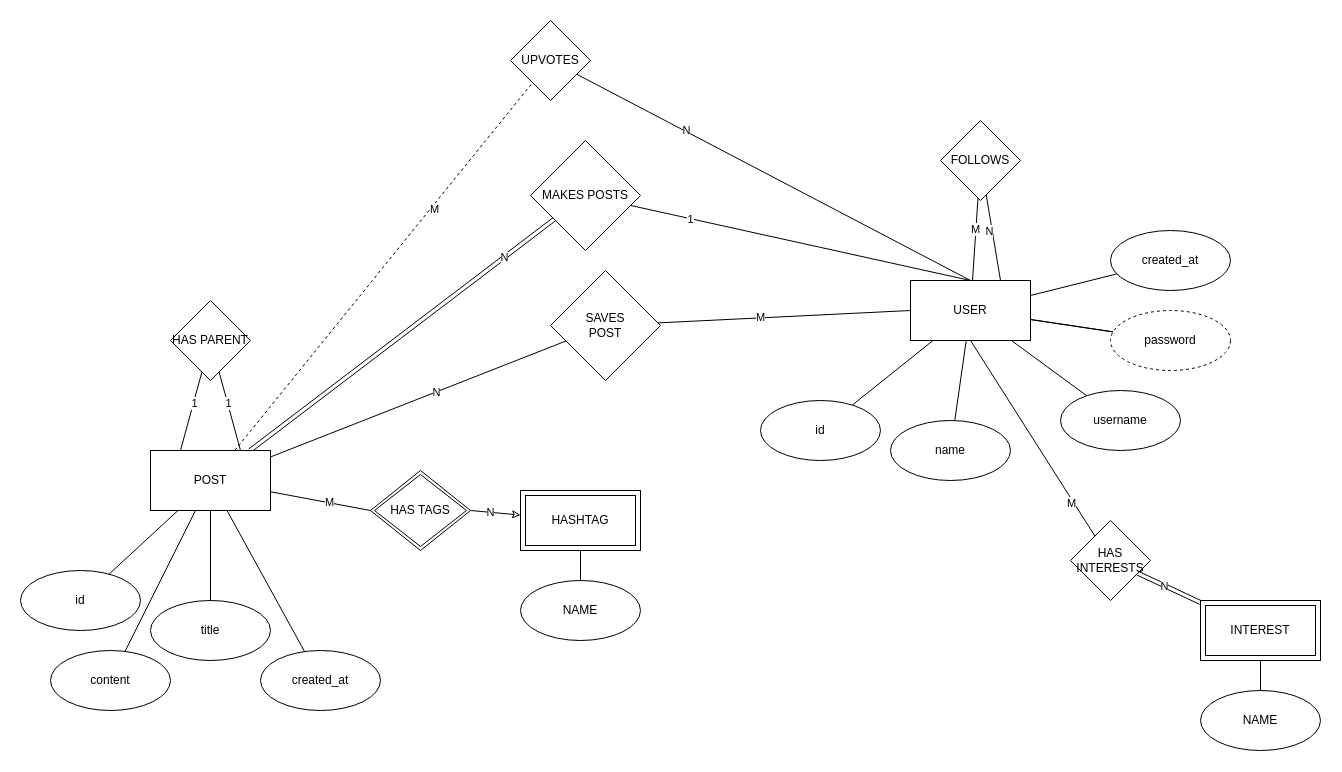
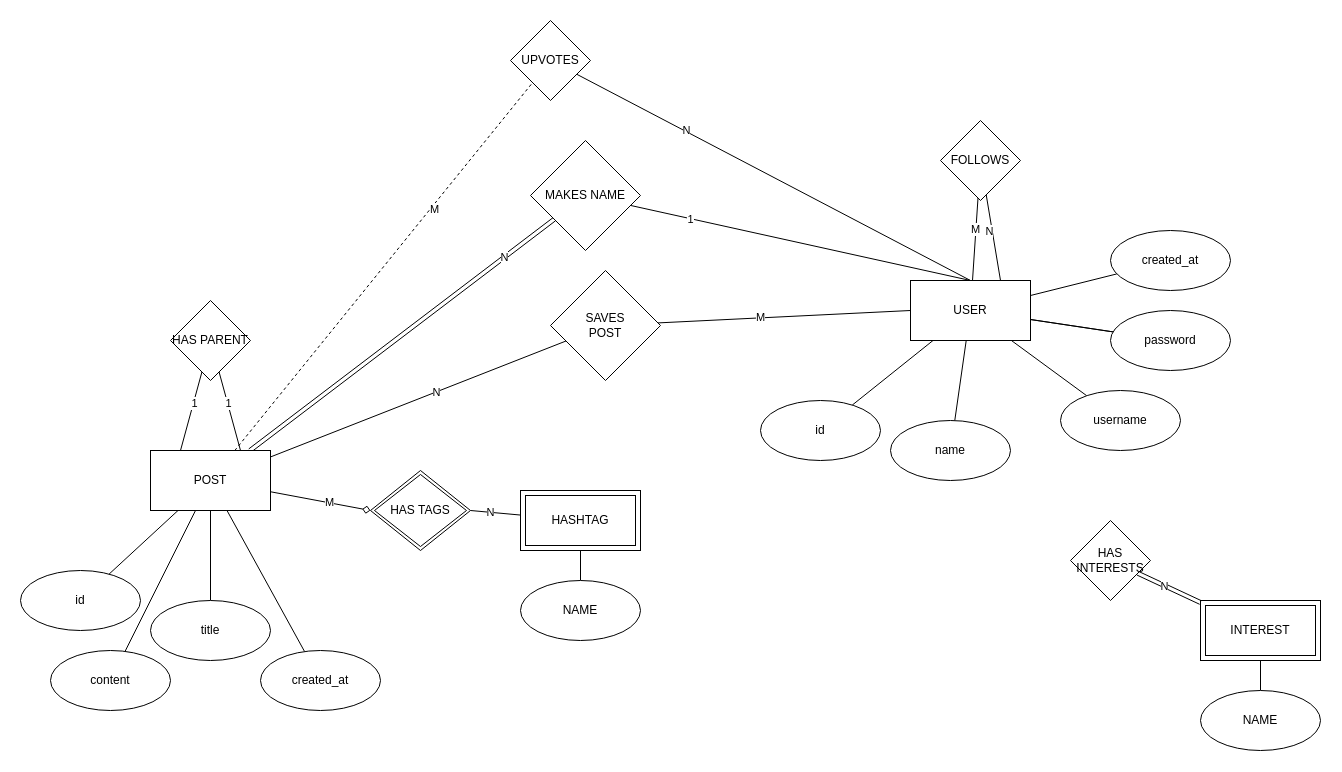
node "MAKES POSTS": label "MAKES POSTS" -> "MAKES NAME"
node "password": style dashed -> solid
edge "USER" -- "HAS INTERESTS": removed, label "M"
edge "POST" -- "HAS TAGS": arrowhead none -> diamond
edge "HAS TAGS" -> "HASHTAG": arrowhead classic -> none
